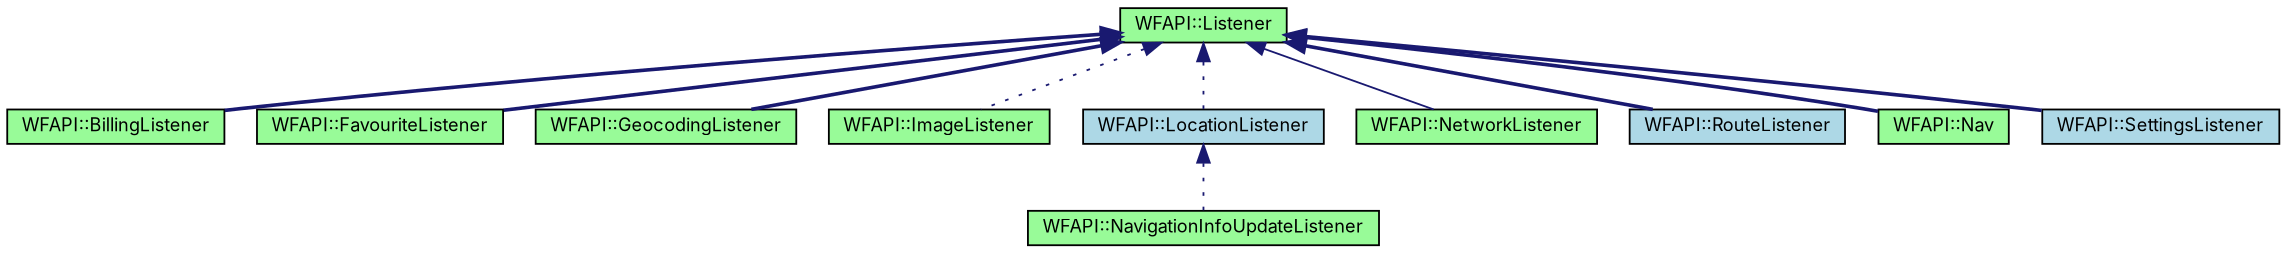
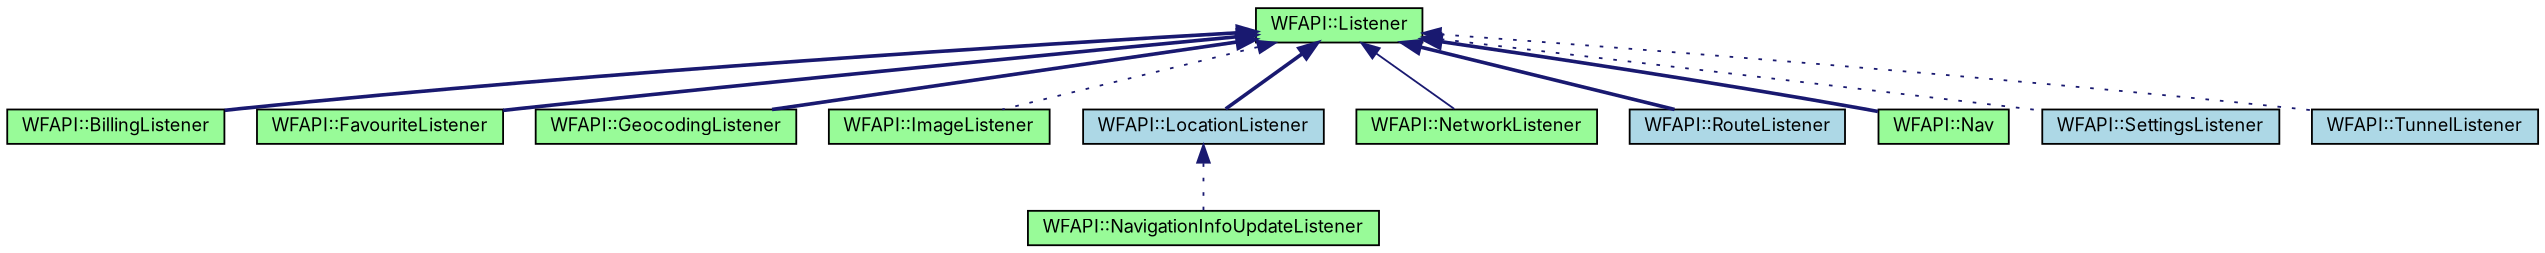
edge "WFAPI::SettingsListener" -> "WFAPI::Listener": style bold -> dotted
edge "WFAPI::LocationListener" -> "WFAPI::Listener": style dotted -> bold
node "WFAPI::TunnelListener": added
